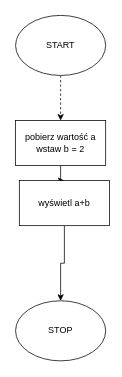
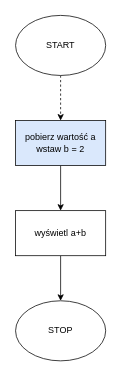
node "pobierz wartość a wstaw b = 2": fillcolor #ffffff -> #dae8fc
node "wyświetl a+b": moved (64, 203) -> (60, 233)
